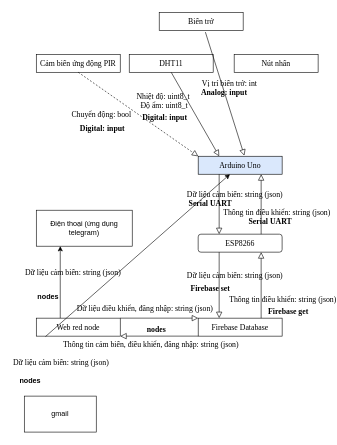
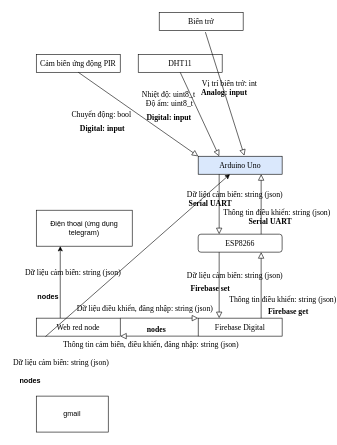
node "DHT11": moved (171, 63) -> (180, 63)
node "Nút nhấn": removed
edge "Cảm biến ứng động PIR" -> "Arduino Uno": style dashed -> solid
node "Firebase Database": label "Firebase Database" -> "Firebase Digital"
node "gmail": moved (60, 414) -> (72, 414)
